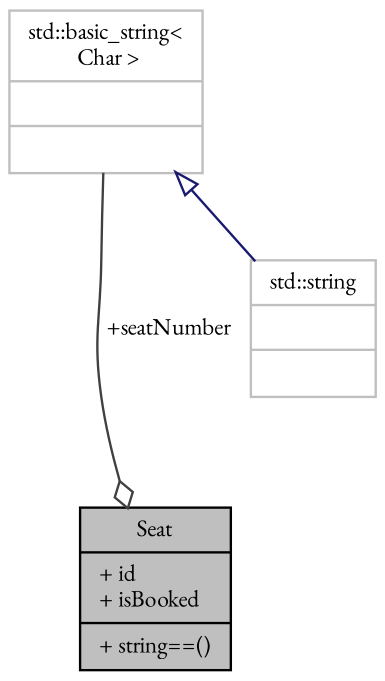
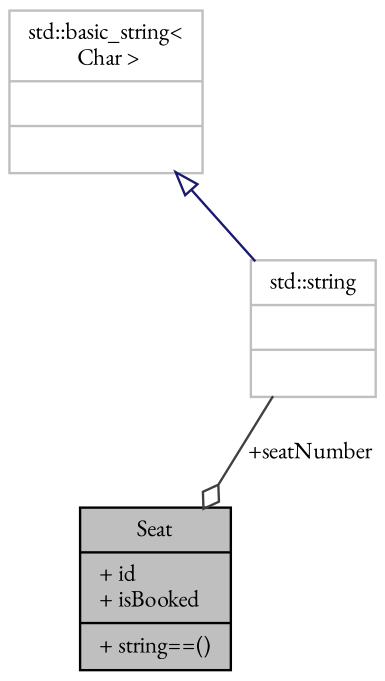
edge "std::basic_string<" -> "Seat": now "std::string" -> "Seat"
